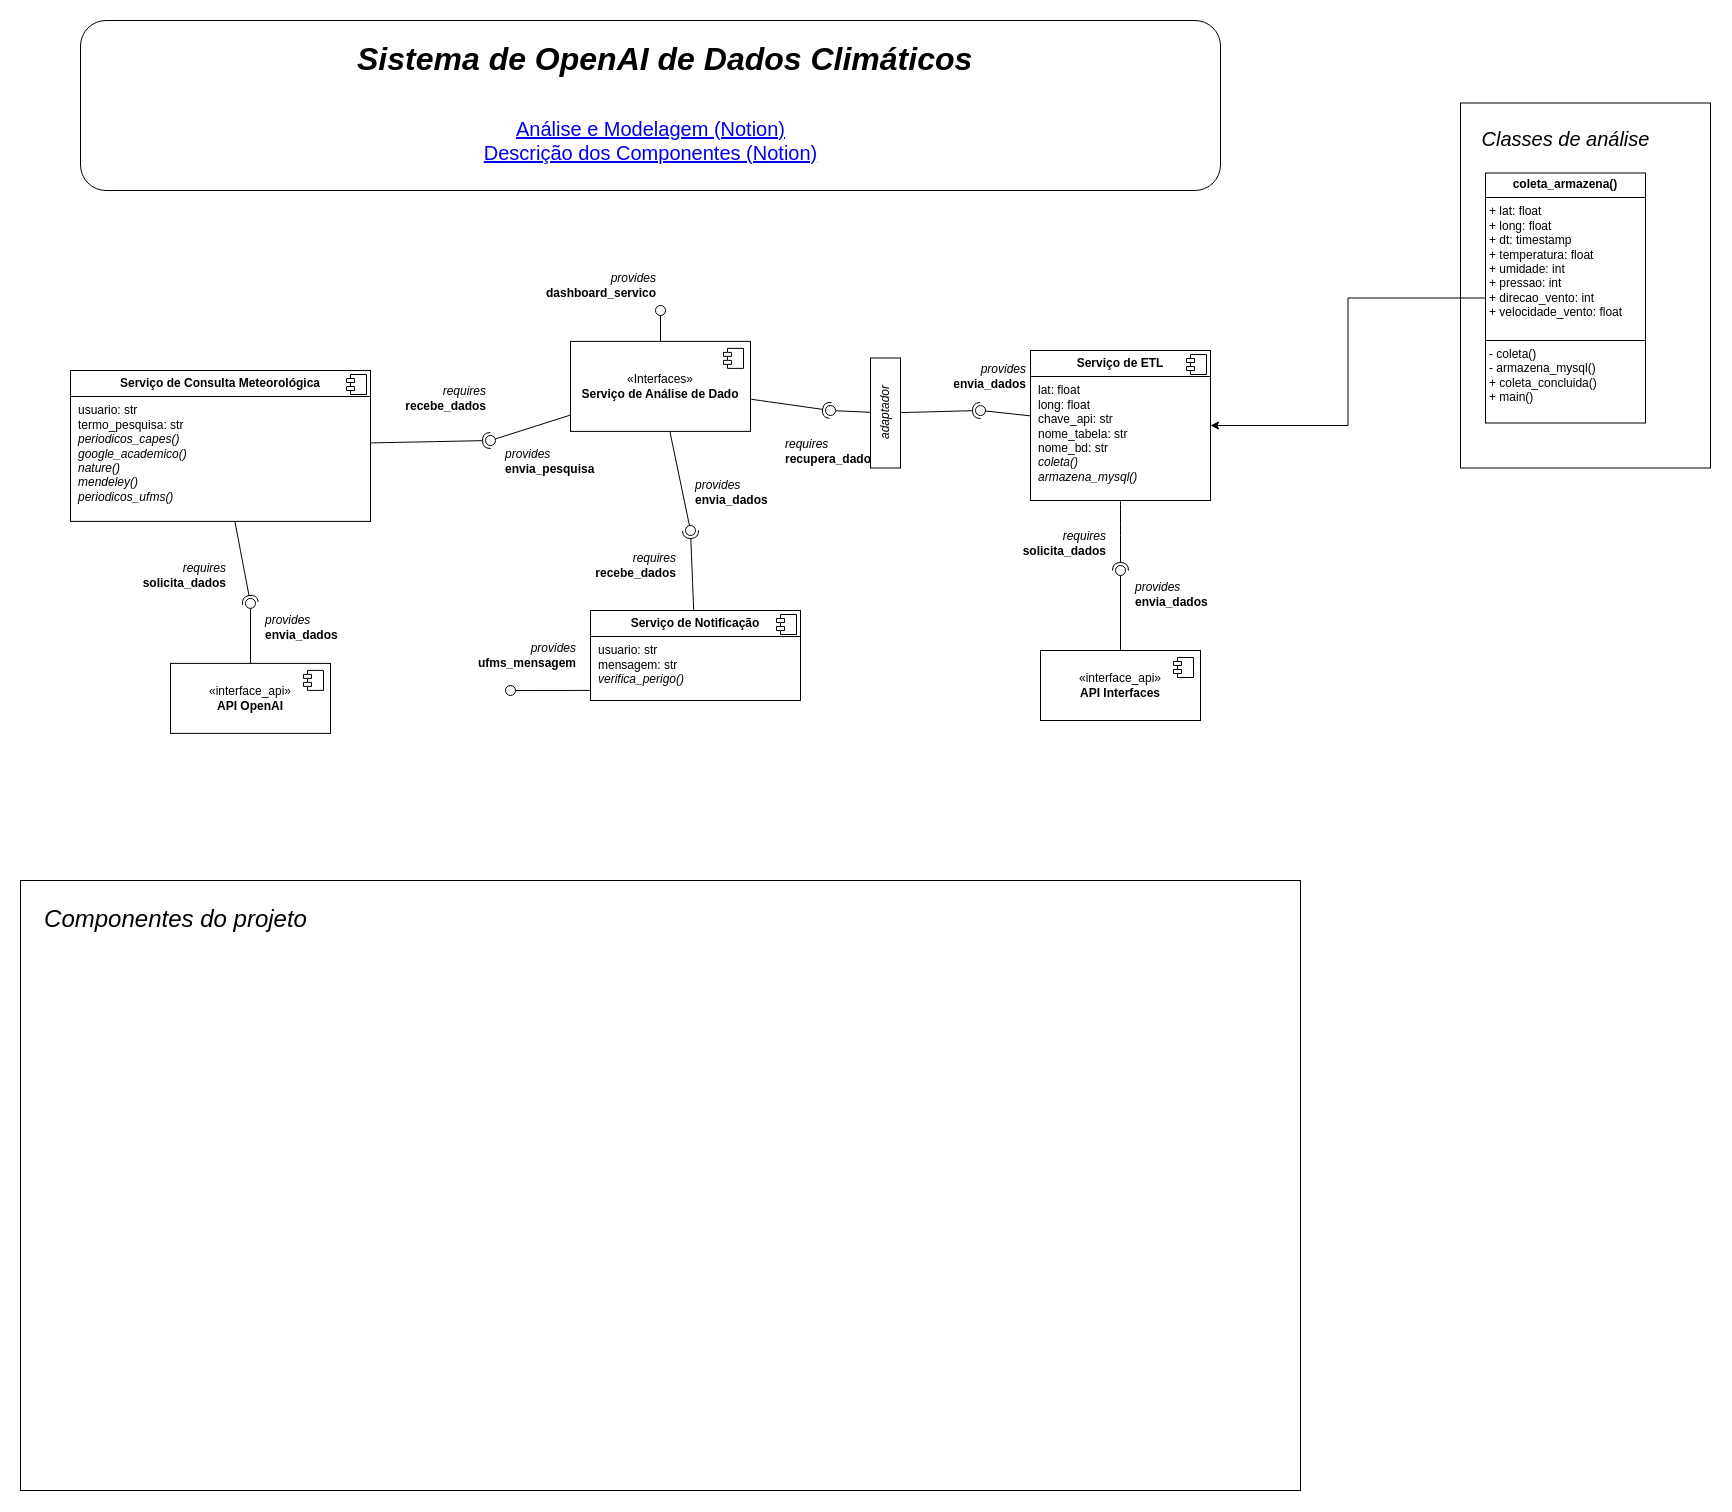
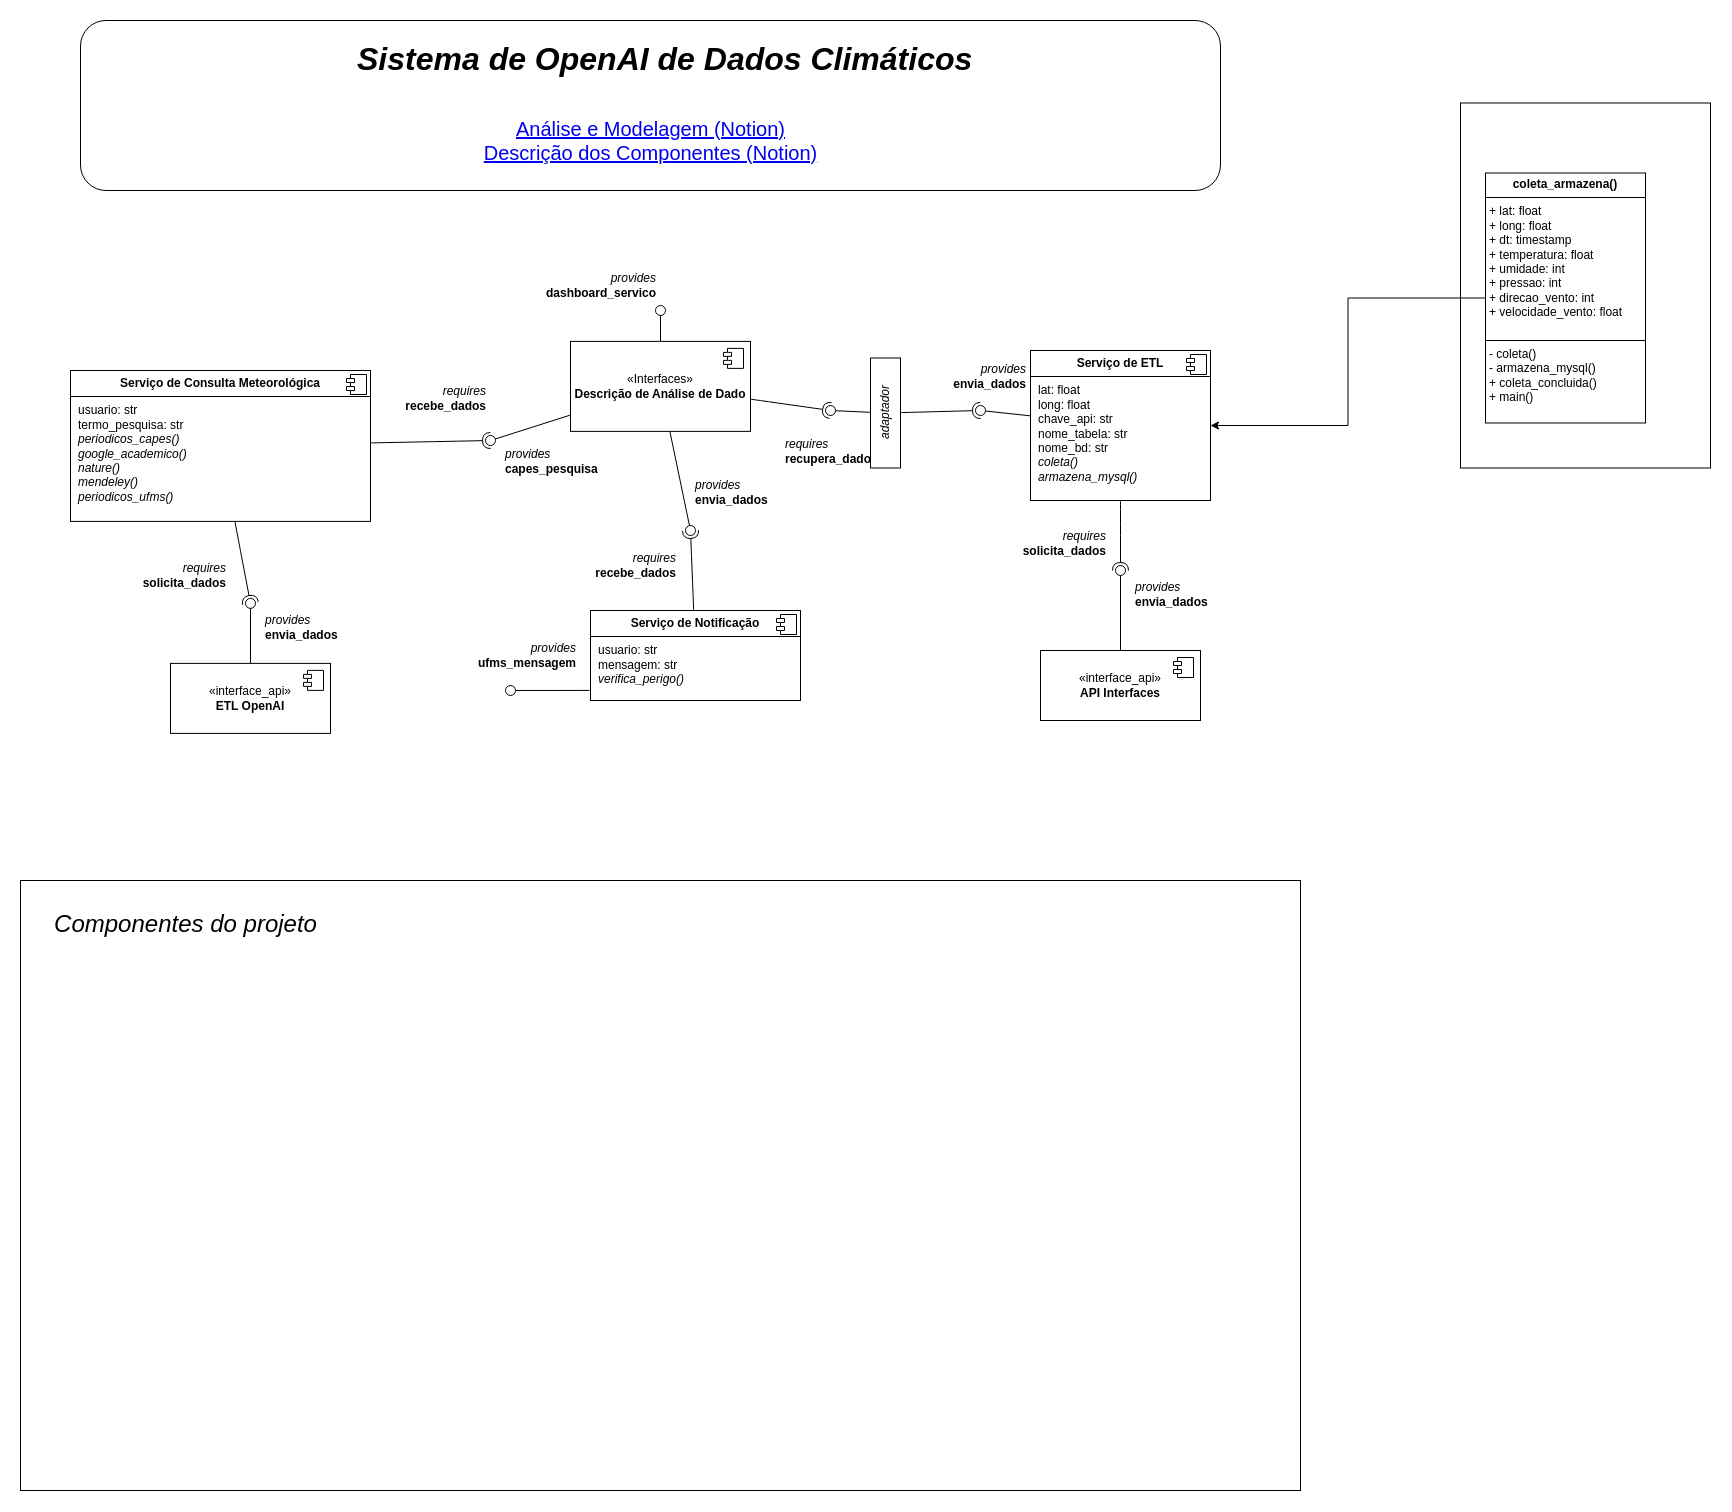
node "Classes de análise": removed
node "«Interfaces» Serviço de Análise de Dado": label "«Interfaces» Serviço de Análise de Dado" -> "«Interfaces» Descrição de Análise de Dado"
node "provides envia_pesquisa": label "provides envia_pesquisa" -> "provides capes_pesquisa"
node "«interface_api» API OpenAI": label "«interface_api» API OpenAI" -> "«interface_api» ETL OpenAI"
node "Componentes do projeto": moved (176, 920) -> (186, 925)
